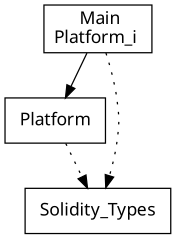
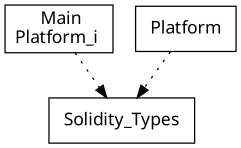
edge "Main Platform_i" -> "Platform": removed
